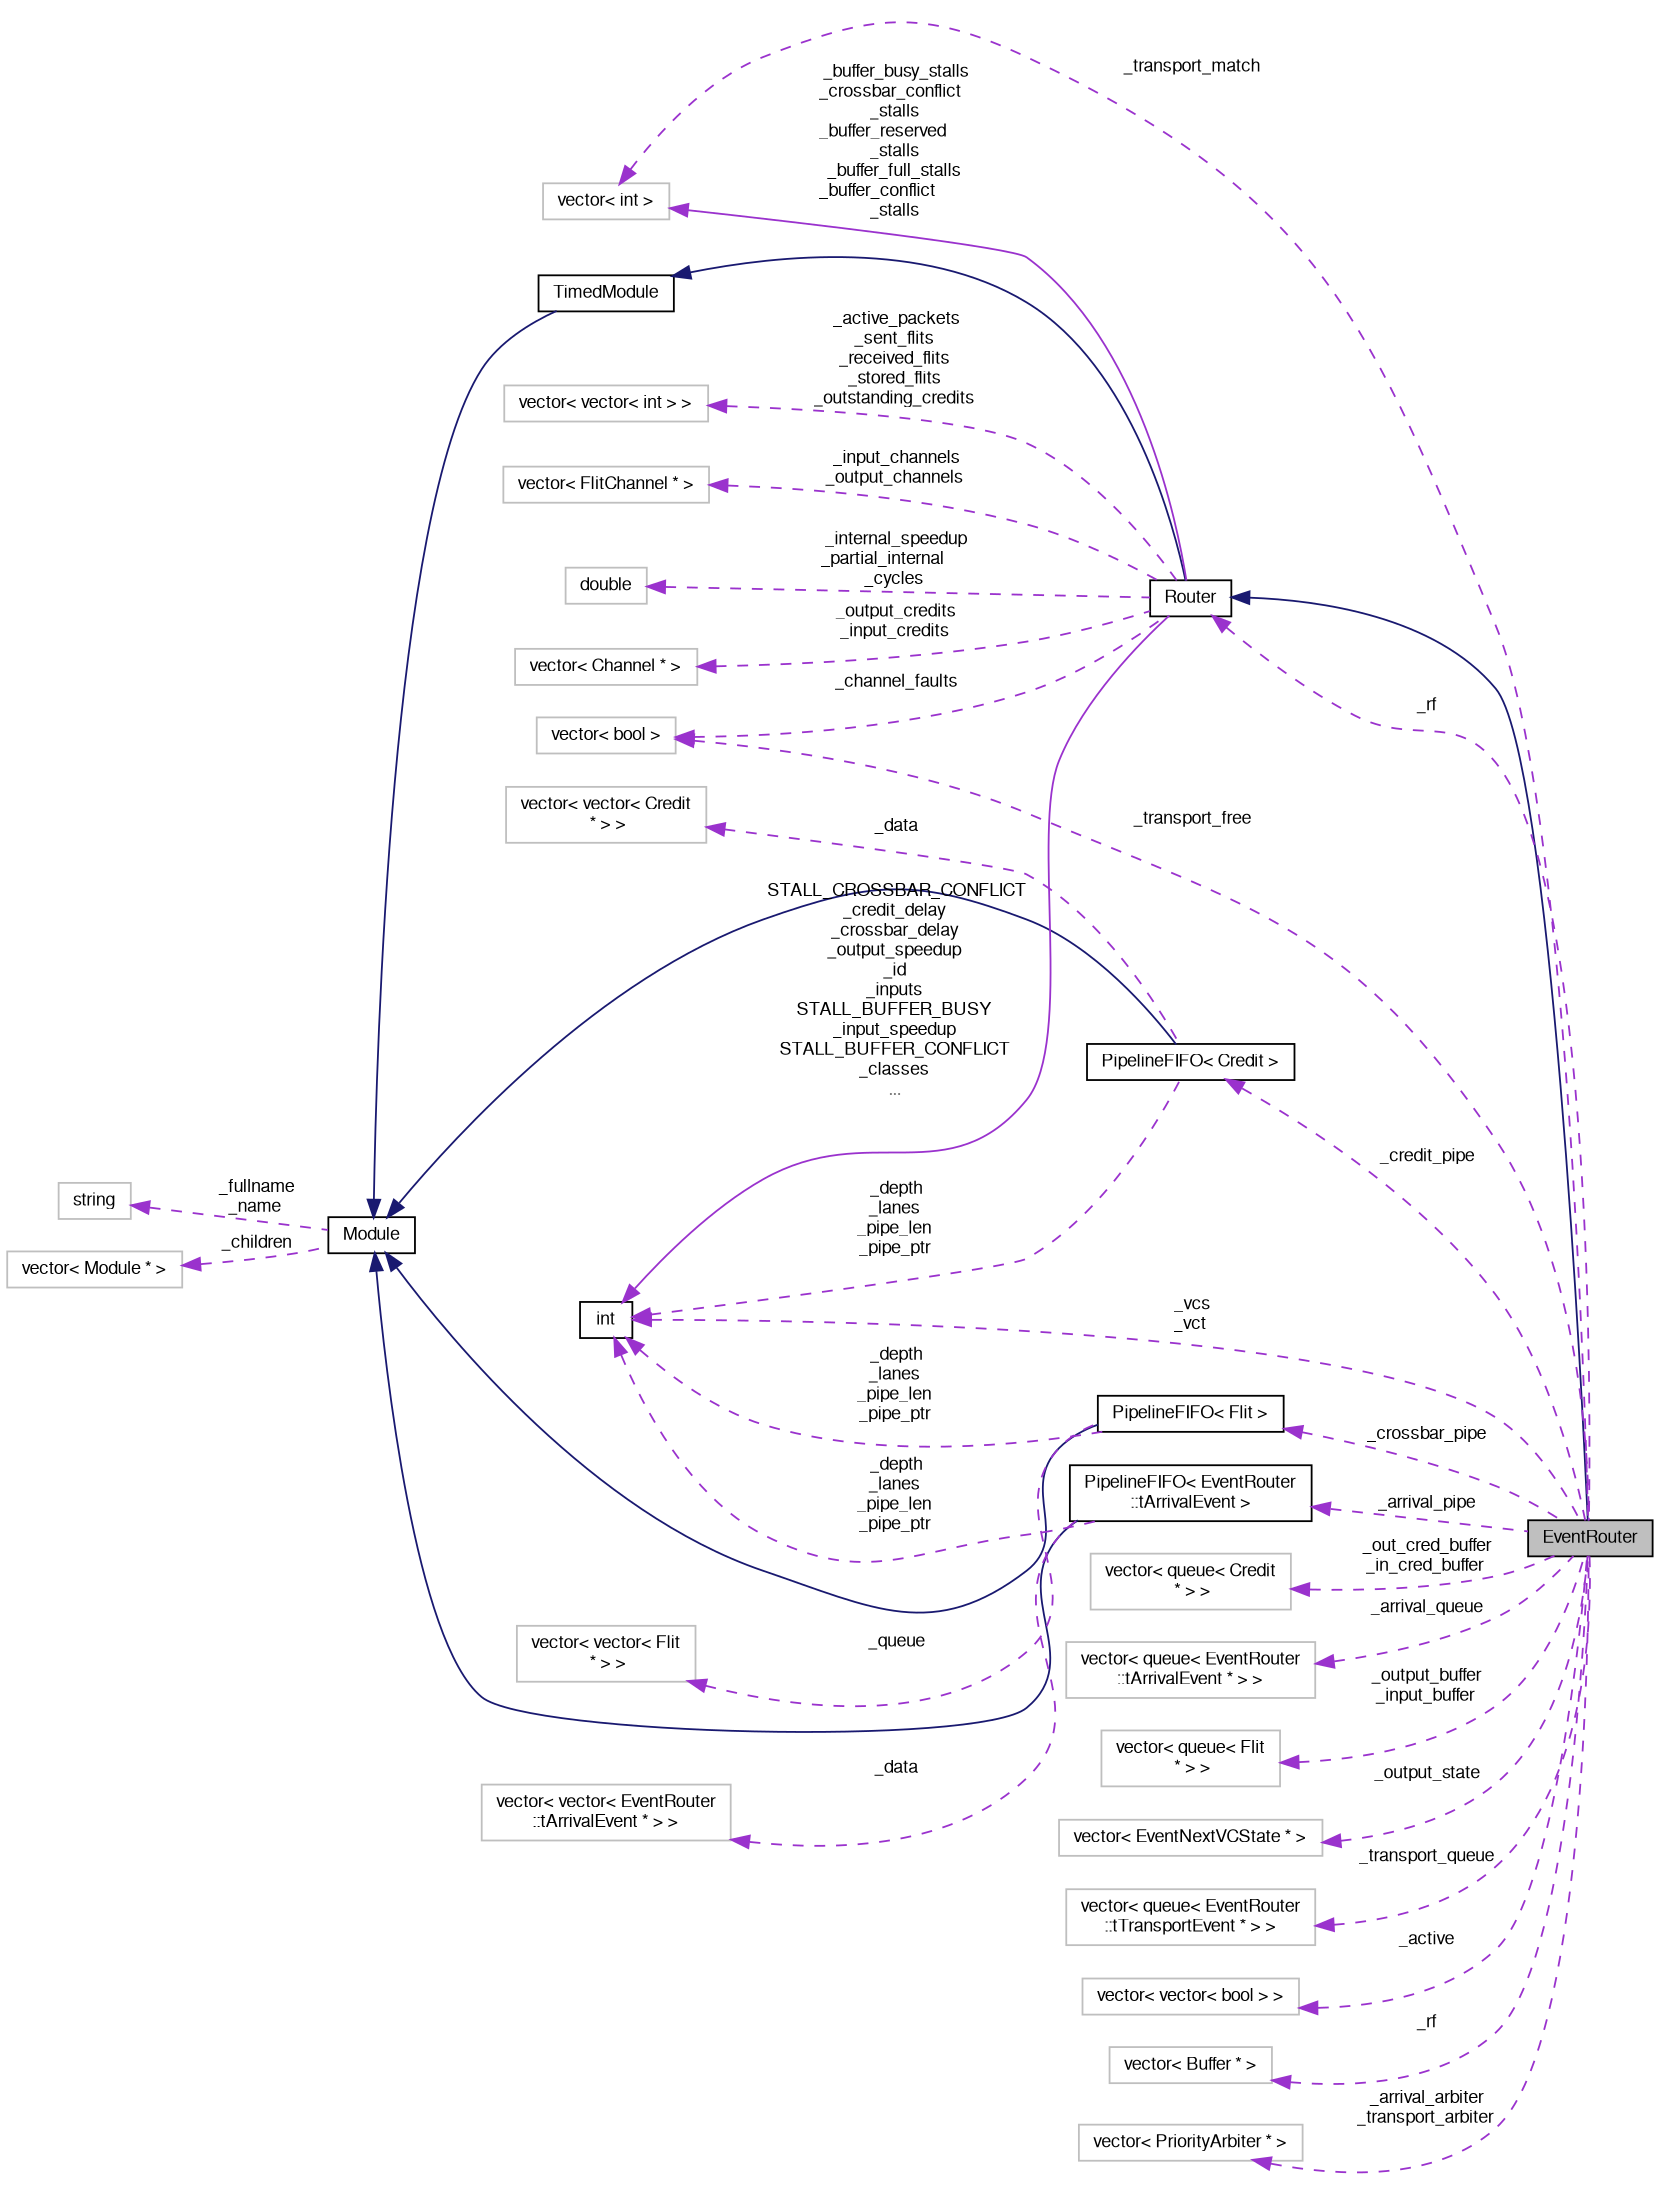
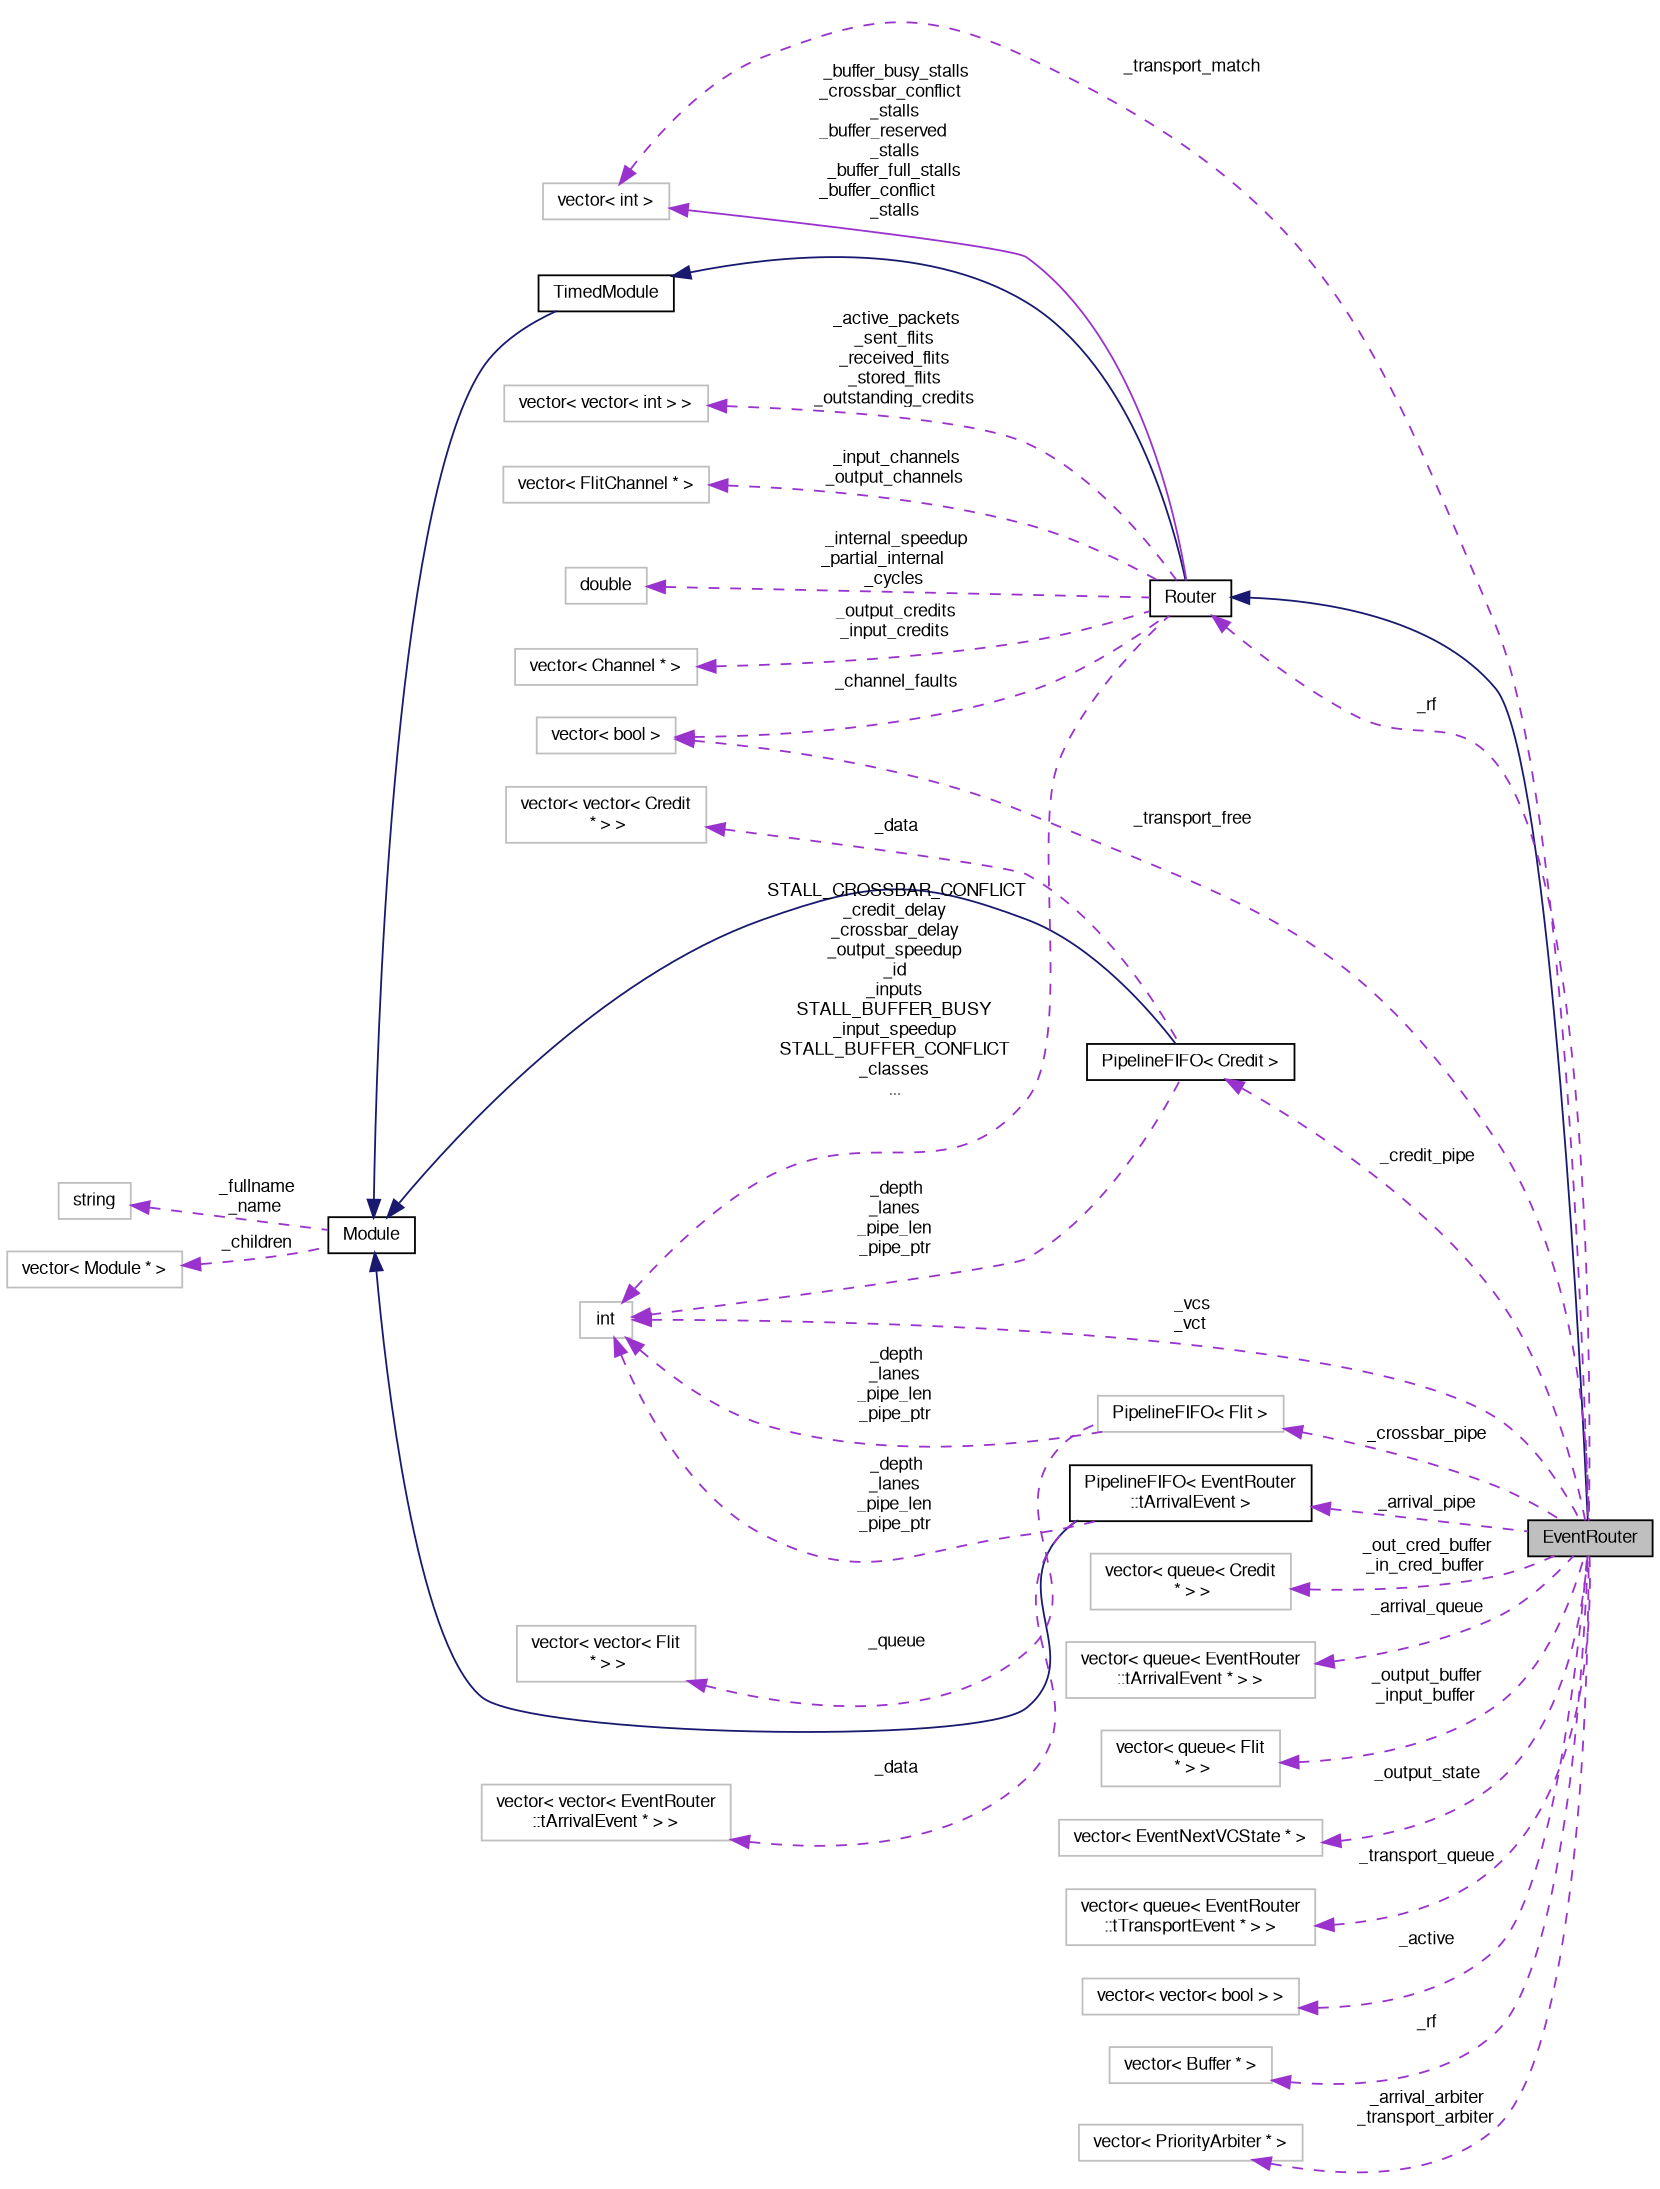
edge "Router" -> "int": style solid -> dashed
node "int": color black -> grey75
node "PipelineFIFO< Flit >": color black -> grey75
edge "PipelineFIFO< Flit >" -> "Module": removed
